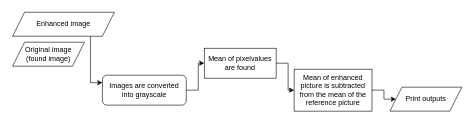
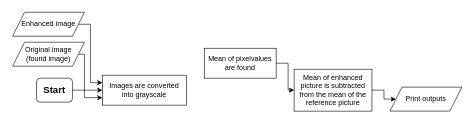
node "Enhanced image": size 102x24 -> 72x24
edge "Images are converted into grayscale" -> "Mean of pixelvalues are found": removed
edge "Original image (found image)" -> "Images are converted into grayscale": added
node "Start": added
edge "Start" -> "Images are converted into grayscale": added
node "Images are converted into grayscale": shape rounded rectangle -> rectangle
